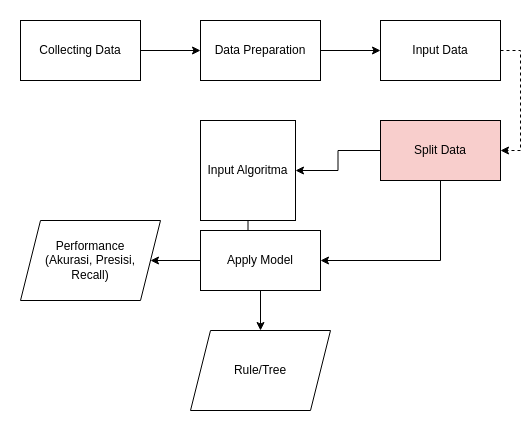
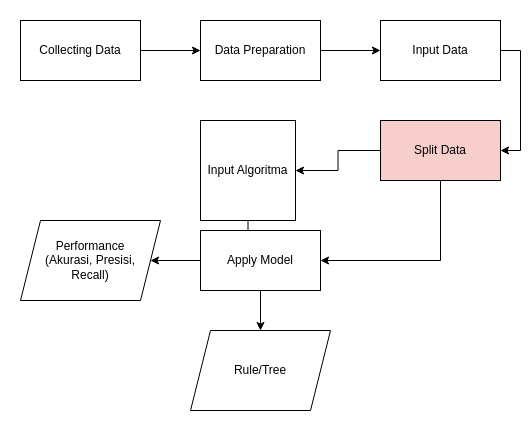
edge "Input Data" -> "Split Data": style dashed -> solid
